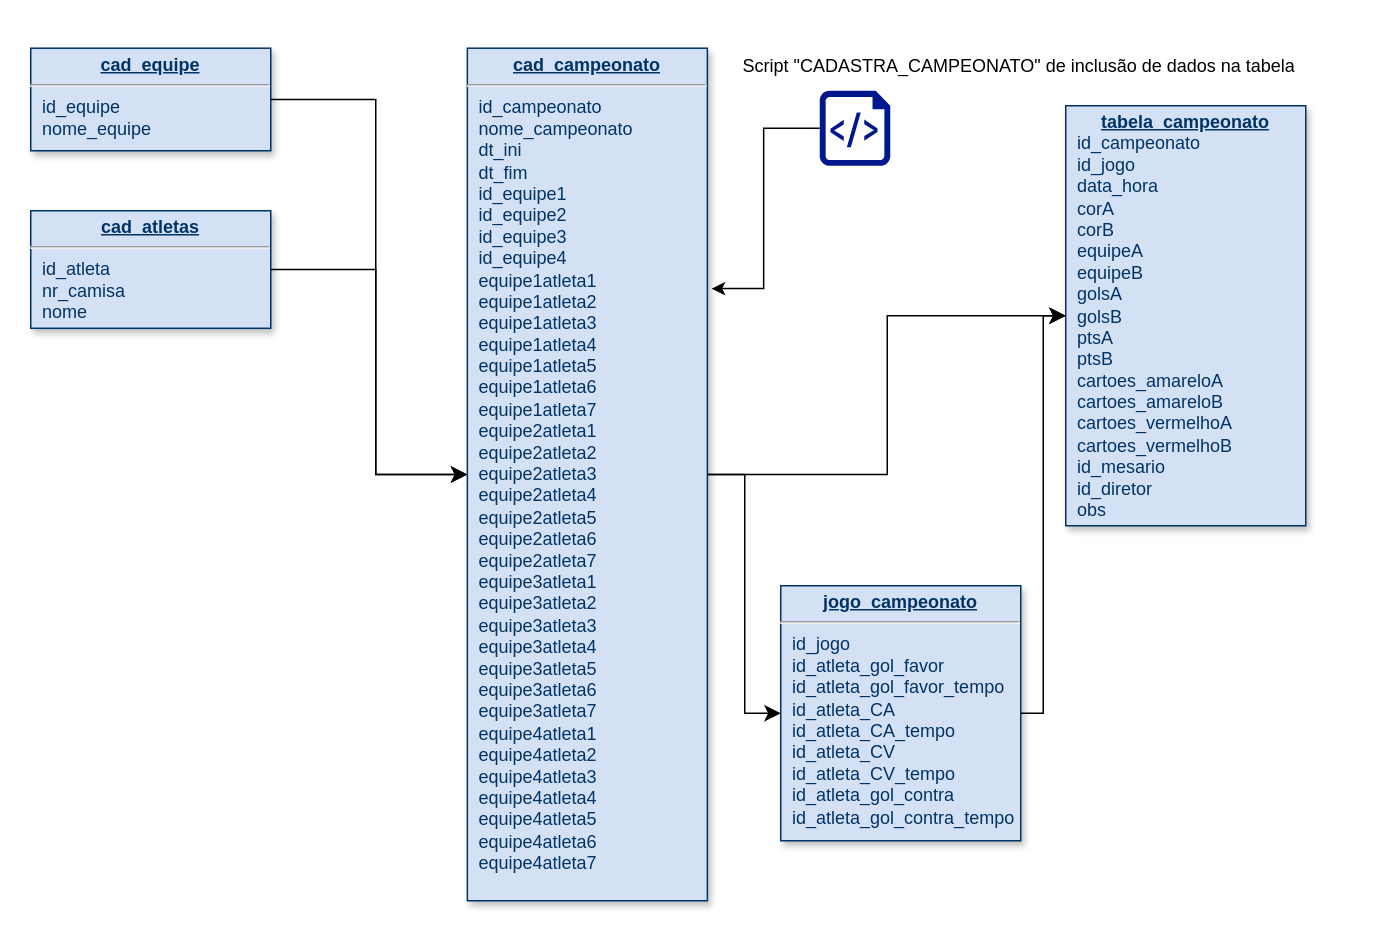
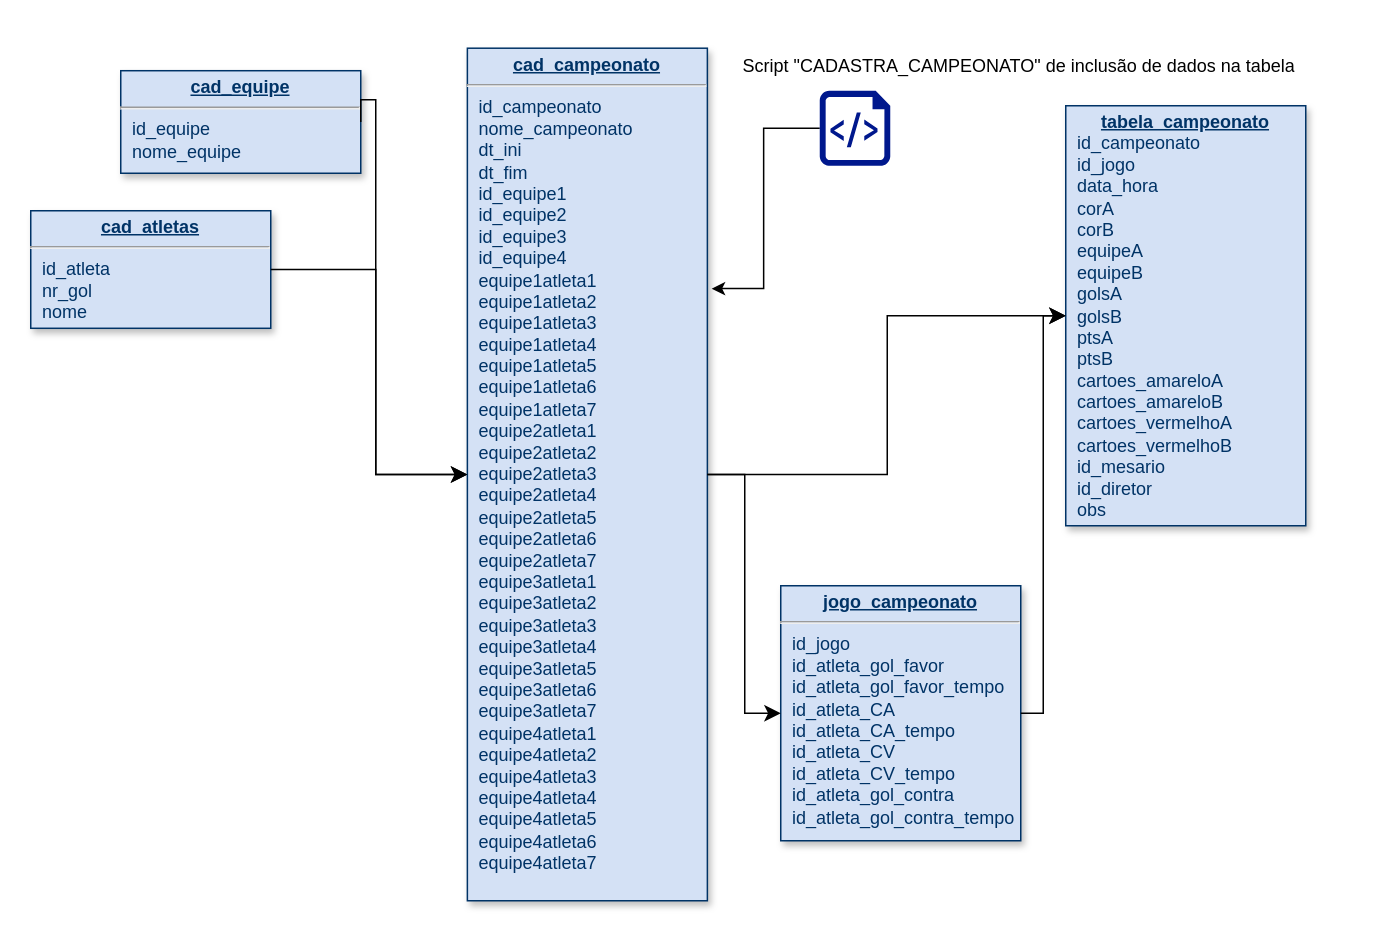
node "cad_equipe id_equipe nome_equipe": moved (151, 99) -> (241, 122)
node "cad_atletas id_atleta nr_camisa nome": label "cad_atletas id_atleta nr_camisa nome" -> "cad_atletas id_atleta nr_gol nome"
